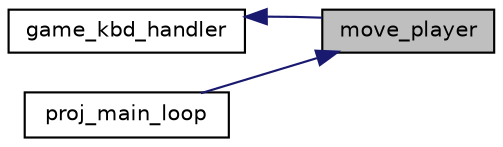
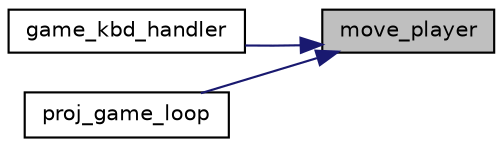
edge "move_player" -> "game_kbd_handler": reversed
node "proj_main_loop": label "proj_main_loop" -> "proj_game_loop"
